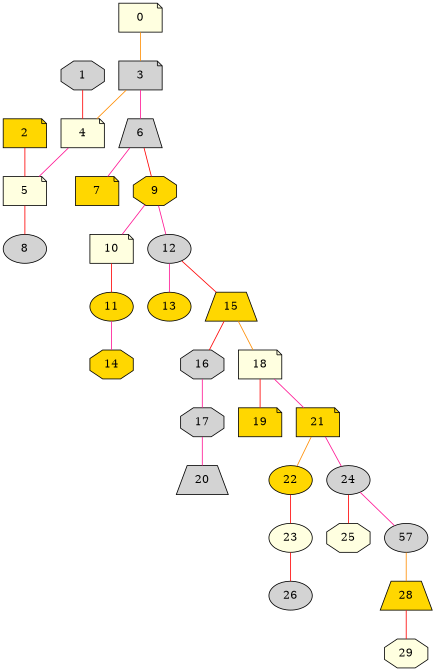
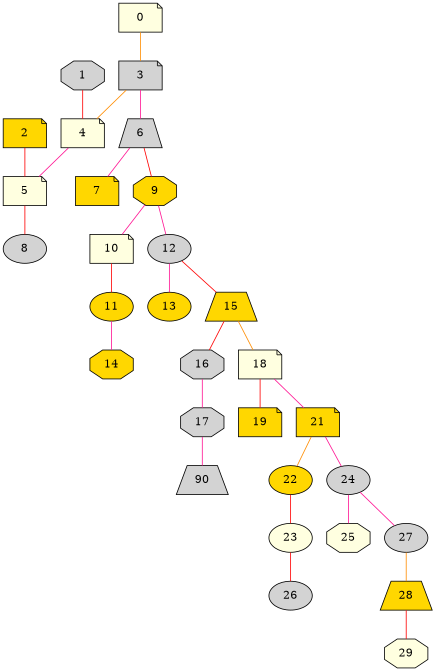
node "20": label "20" -> "90"
edge "24" -- "25": color red -> deeppink
node "57": label "57" -> "27"
